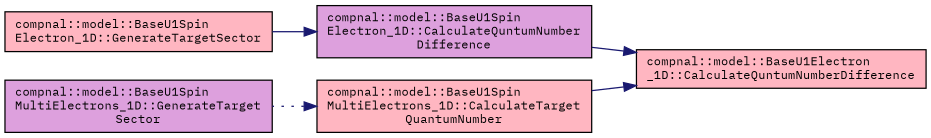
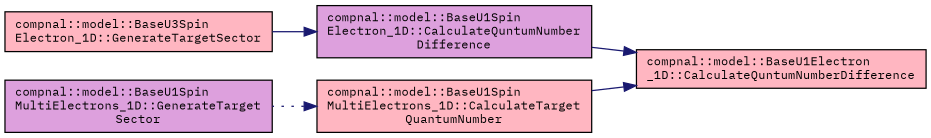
node "compnal::model::BaseU1Spin Electron_1D::GenerateTargetSector": label "compnal::model::BaseU1Spin Electron_1D::GenerateTargetSector" -> "compnal::model::BaseU3Spin Electron_1D::GenerateTargetSector"
